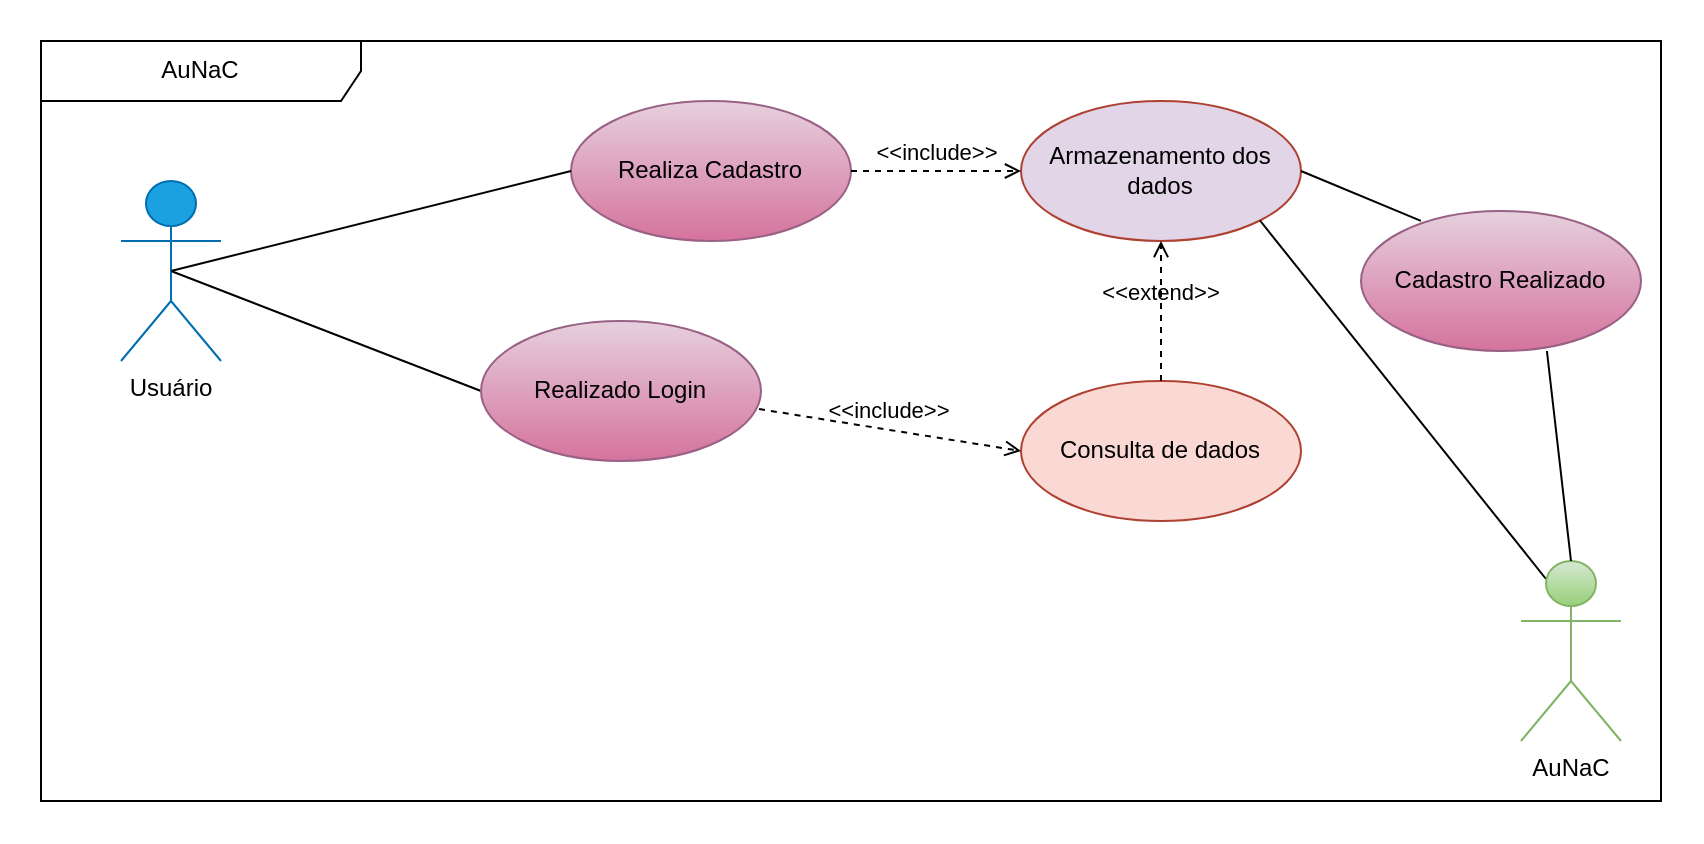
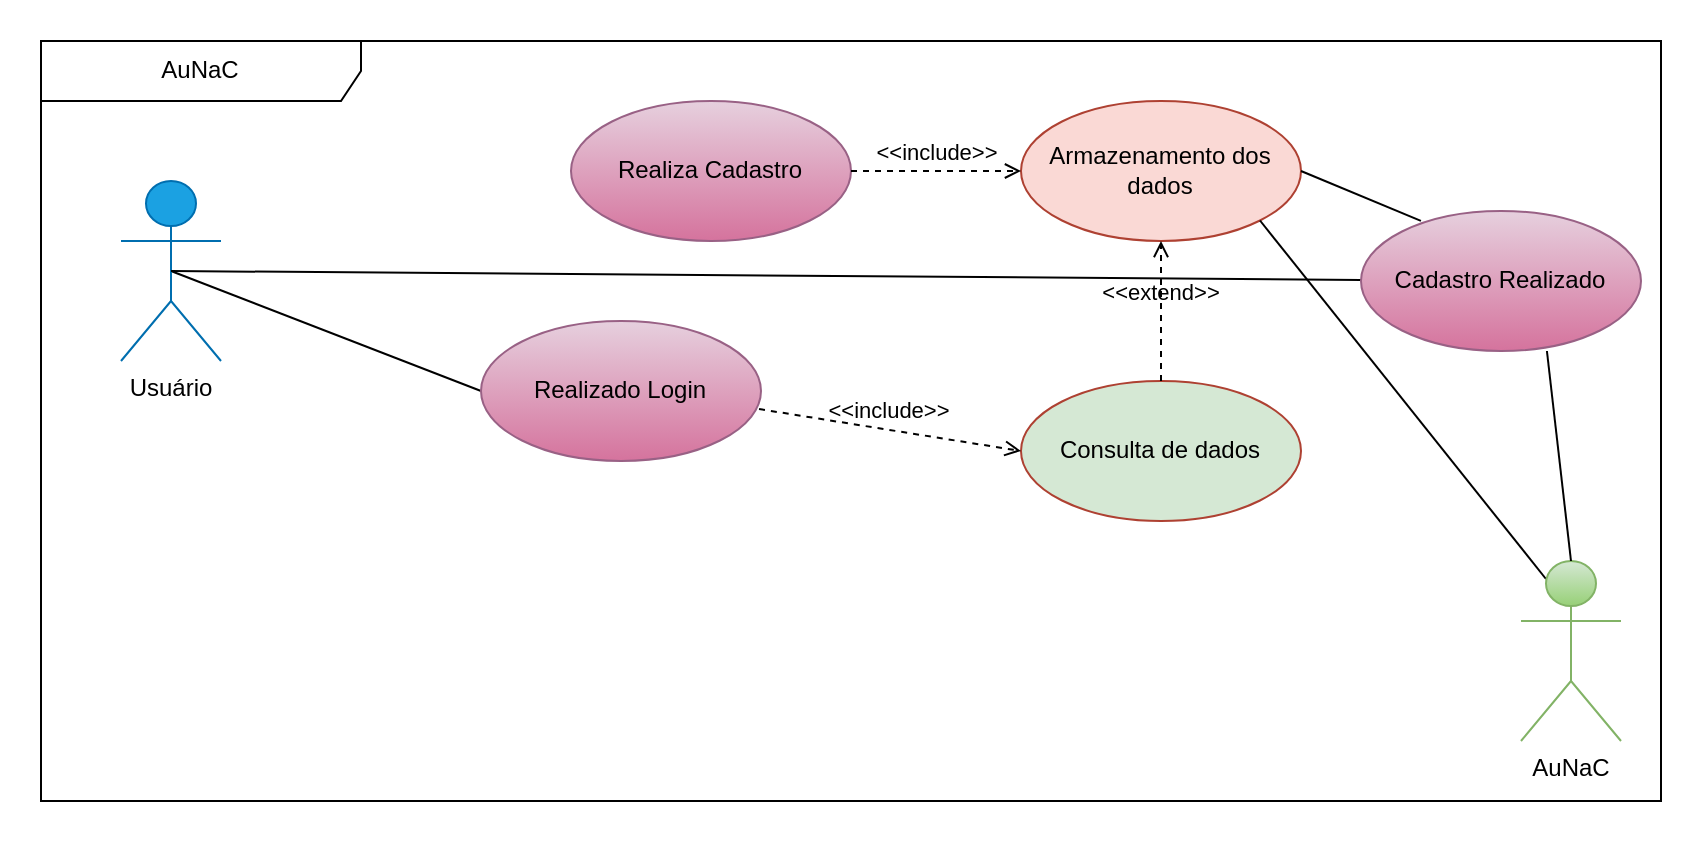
node "Armazenamento dos dados": fillcolor #e1d5e7 -> #fad9d5
edge "Realiza Cadastro" -- "Usuário": now "Cadastro Realizado" -- "Usuário"
node "Consulta de dados": fillcolor #fad9d5 -> #d5e8d4
